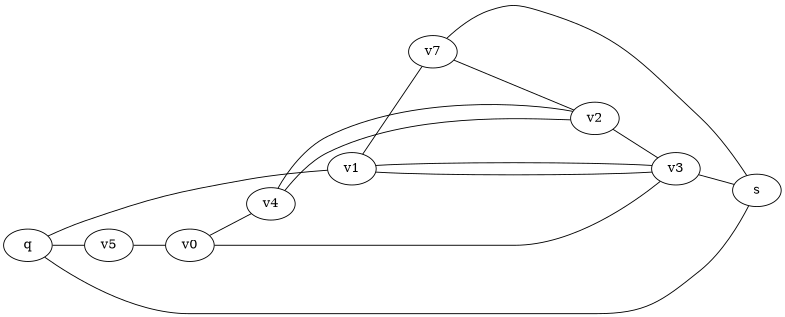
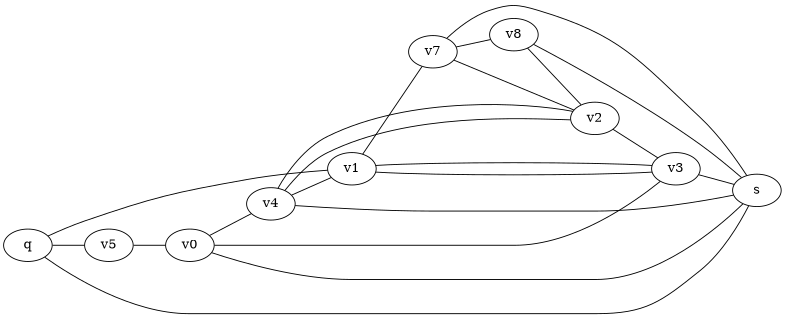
node "v8": added
edge "v1" -- "v4": added
edge "s" -- "v4": added
edge "s" -- "v0": added
